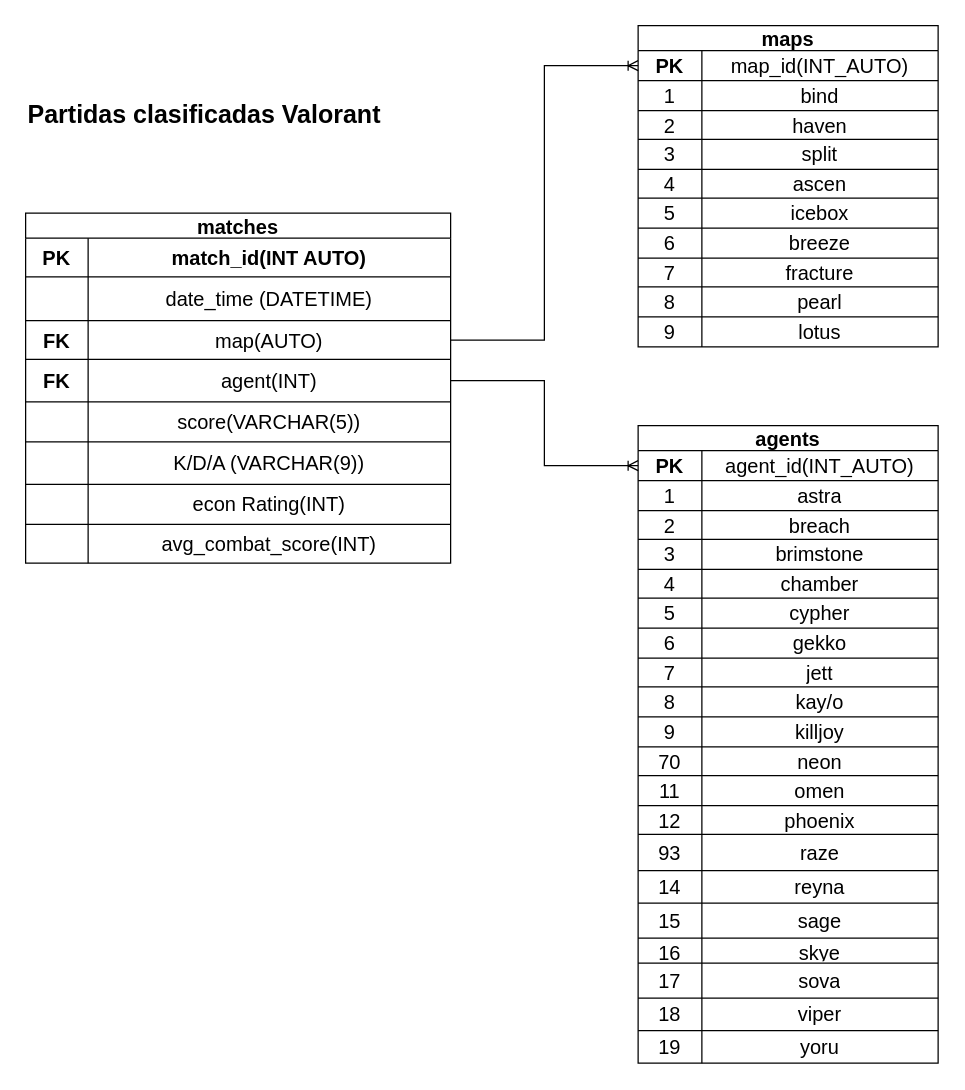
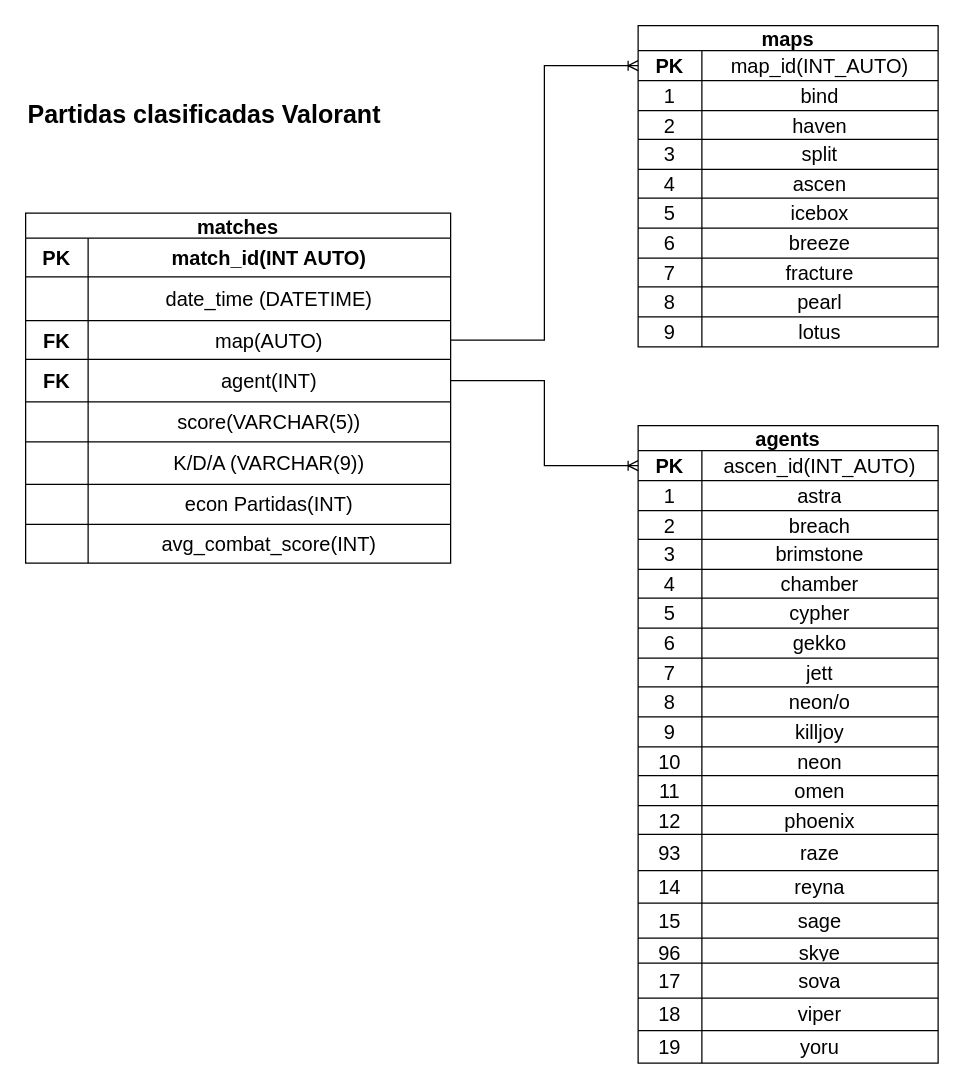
node "agent_id(INT_AUTO)": label "agent_id(INT_AUTO)" -> "ascen_id(INT_AUTO)"
node "econ Rating(INT)": label "econ Rating(INT)" -> "econ Partidas(INT)"
node "kay/o": label "kay/o" -> "neon/o"
node "70": label "70" -> "10"
node "16": label "16" -> "96"
